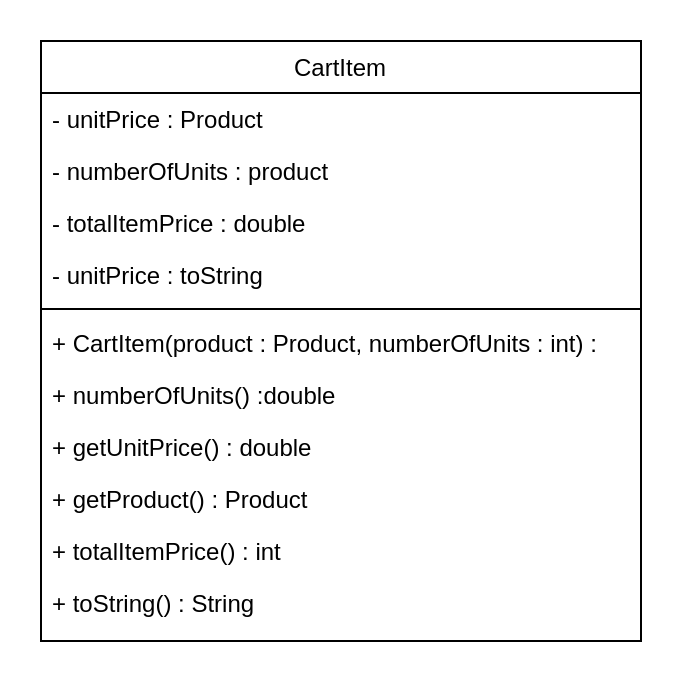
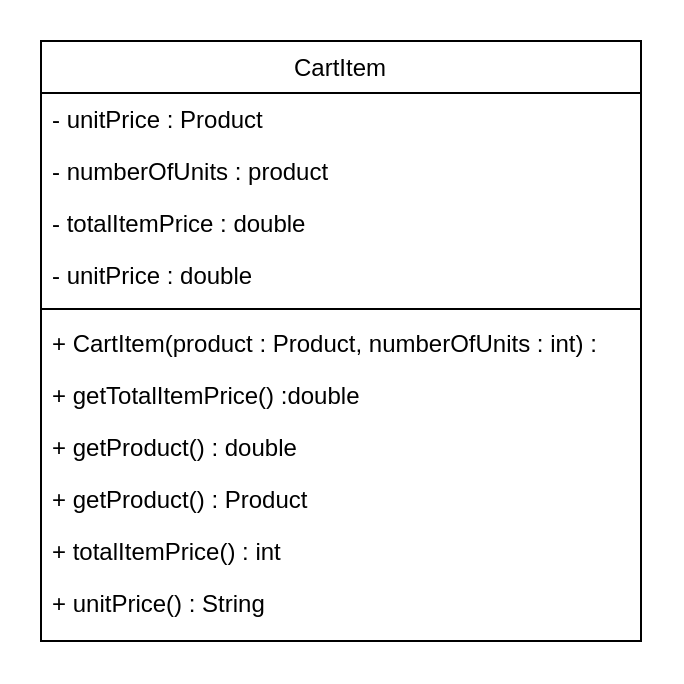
node "- unitPrice : toString": label "- unitPrice : toString" -> "- unitPrice : double"
node "+ numberOfUnits() :double": label "+ numberOfUnits() :double" -> "+ getTotalItemPrice() :double"
node "+ getUnitPrice() : double": label "+ getUnitPrice() : double" -> "+ getProduct() : double"
node "+ toString() : String": label "+ toString() : String" -> "+ unitPrice() : String"
